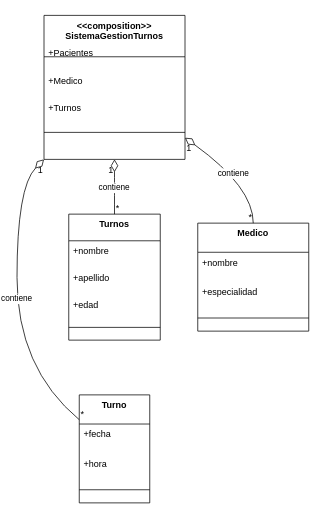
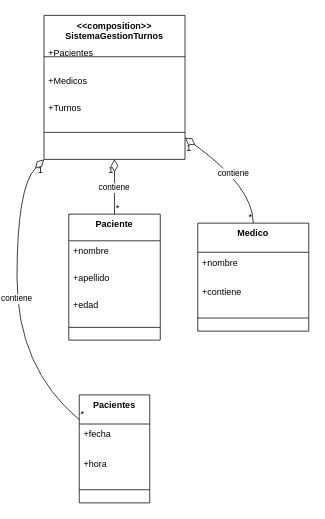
node "+Medico": label "+Medico" -> "+Medicos"
node "Turnos": label "Turnos" -> "Paciente"
node "+especialidad": label "+especialidad" -> "+contiene"
node "Turno": label "Turno" -> "Pacientes"
